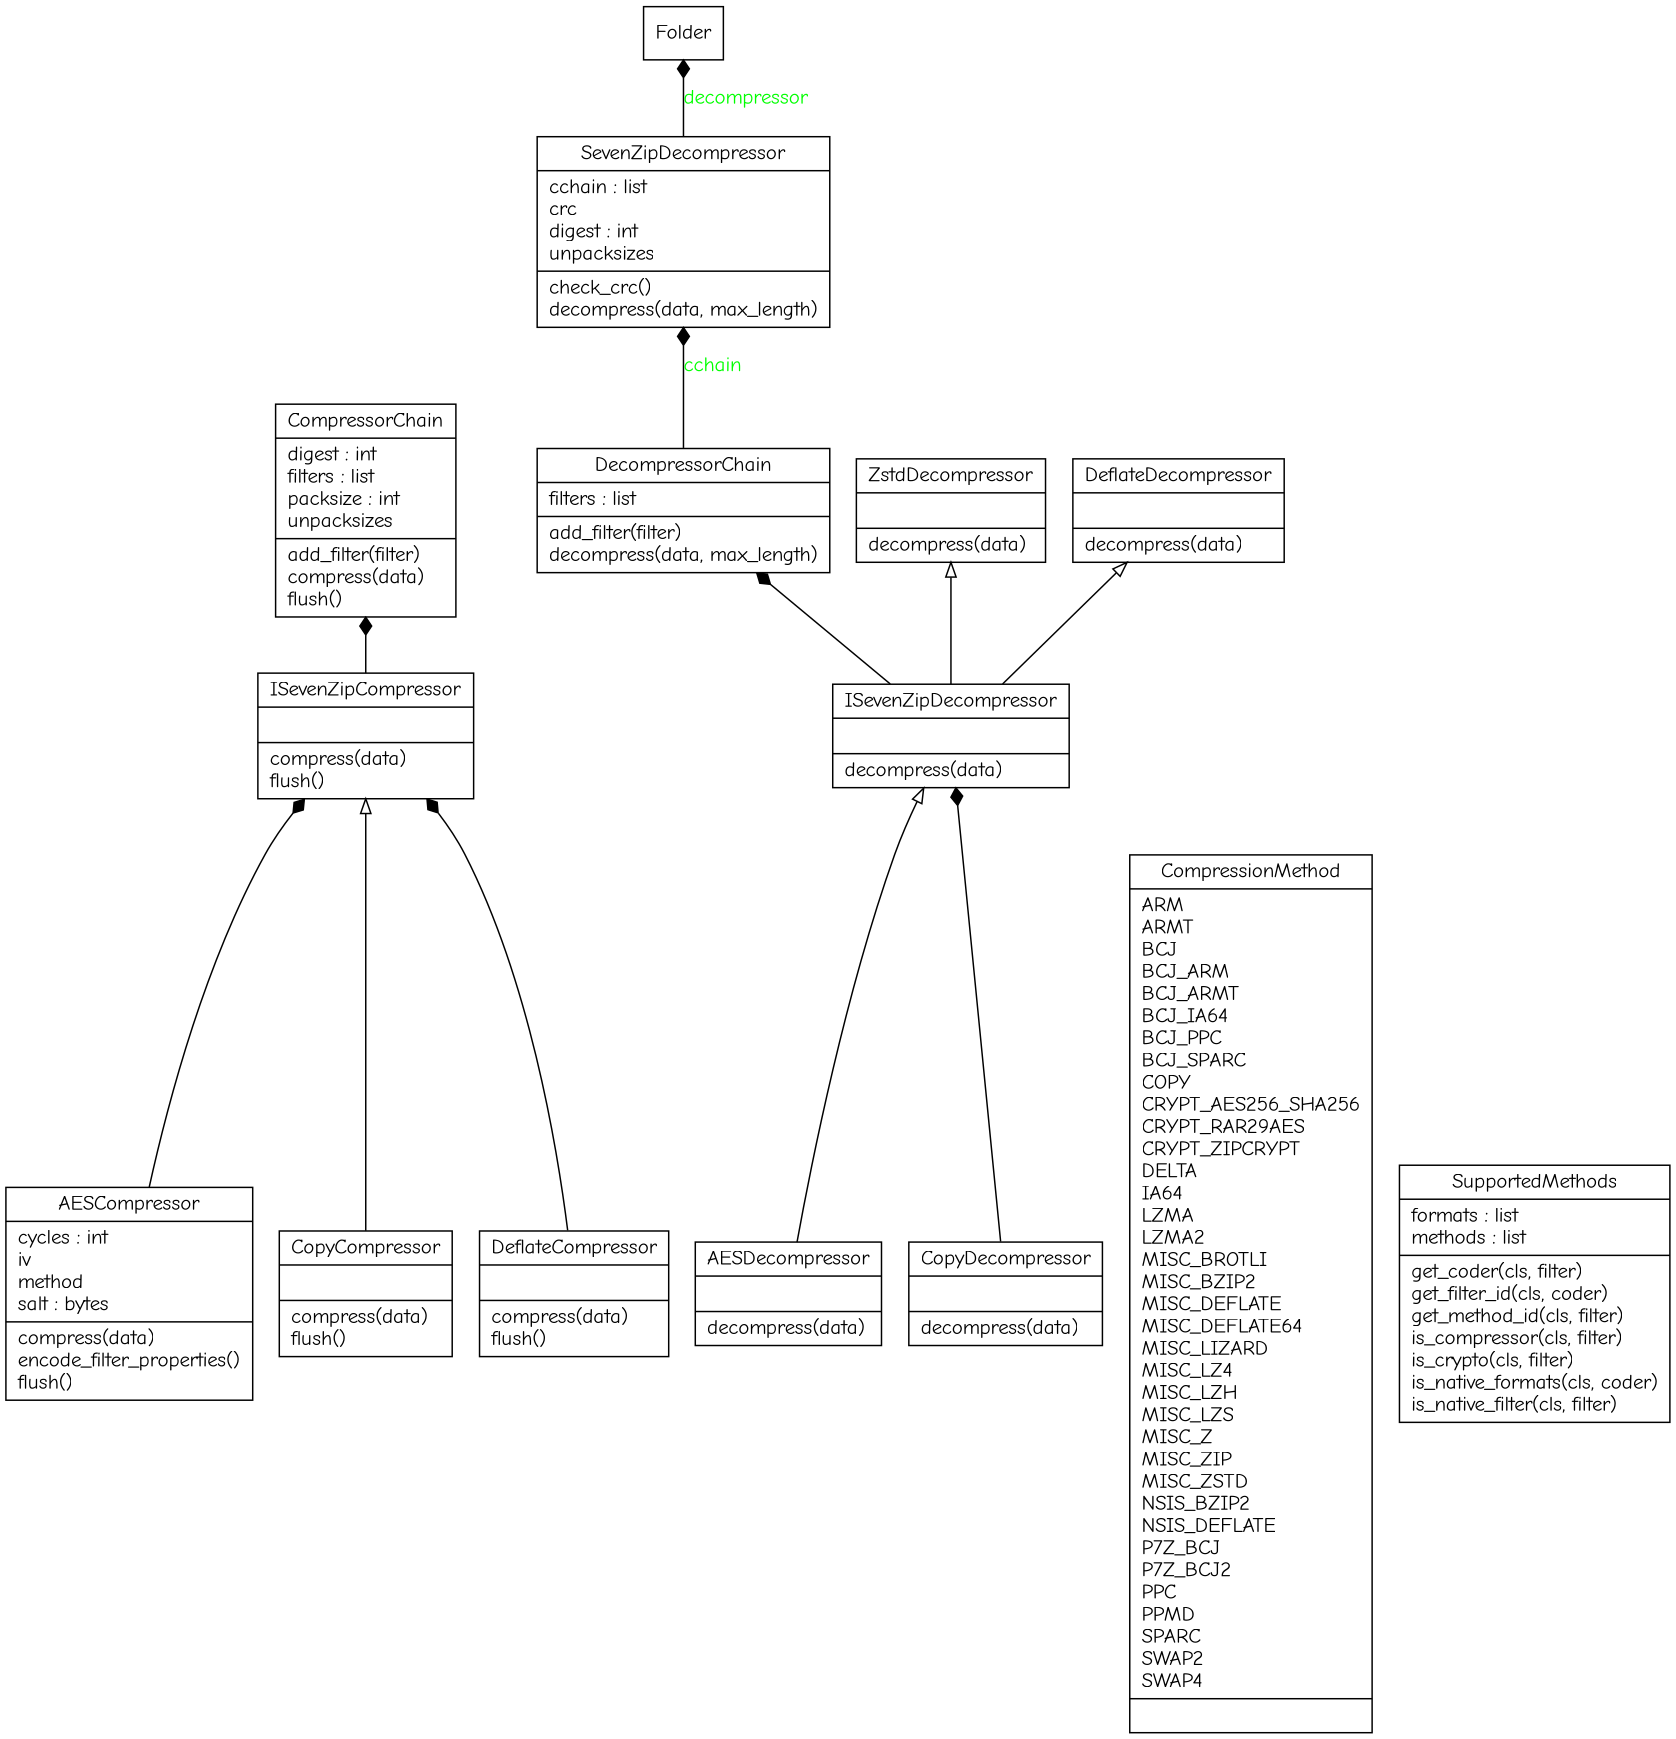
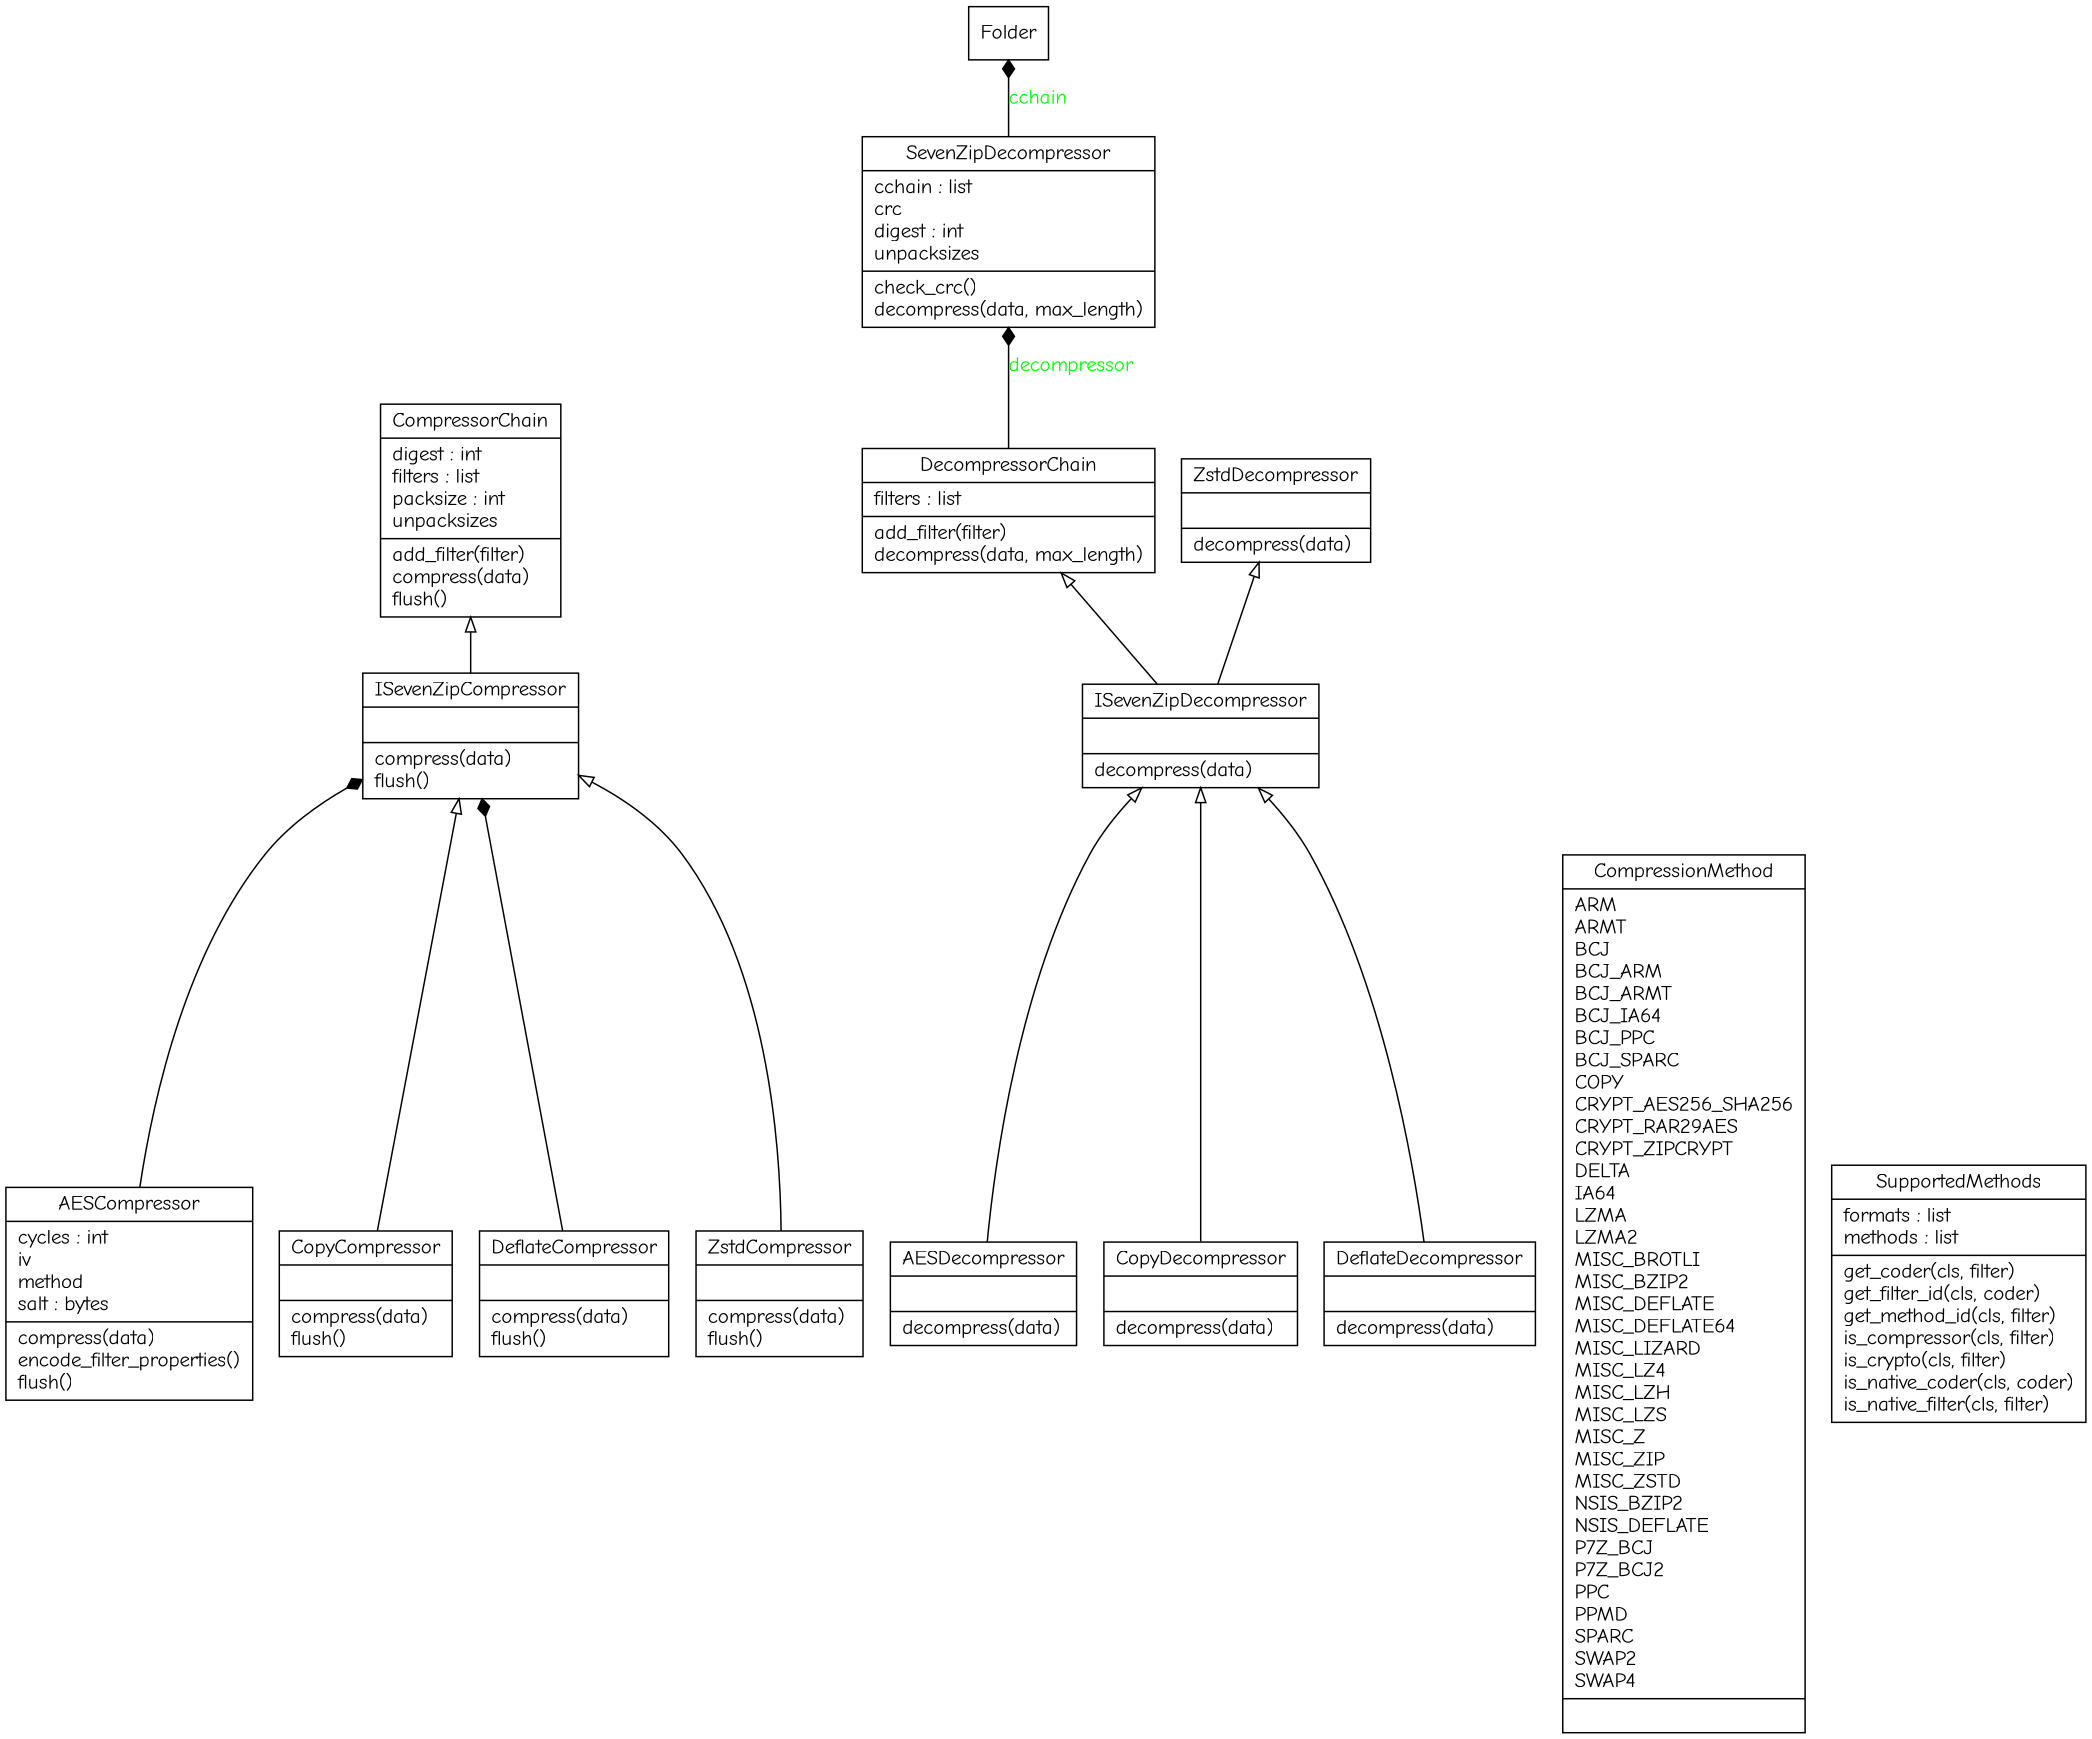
edge "SevenZipDecompressor" -> "Folder": label "decompressor" -> "cchain"
edge "DecompressorChain" -> "SevenZipDecompressor": label "cchain" -> "decompressor"
edge "ISevenZipDecompressor" -> "DeflateDecompressor": reversed
edge "ISevenZipDecompressor" -> "DecompressorChain": arrowhead diamond -> empty
edge "ISevenZipCompressor" -> "CompressorChain": arrowhead diamond -> empty
edge "CopyDecompressor" -> "ISevenZipDecompressor": arrowhead diamond -> empty
node "ZstdCompressor": added
node "SupportedMethods": text "is_native_formats(cls, coder)" -> "is_native_coder(cls, coder)"
